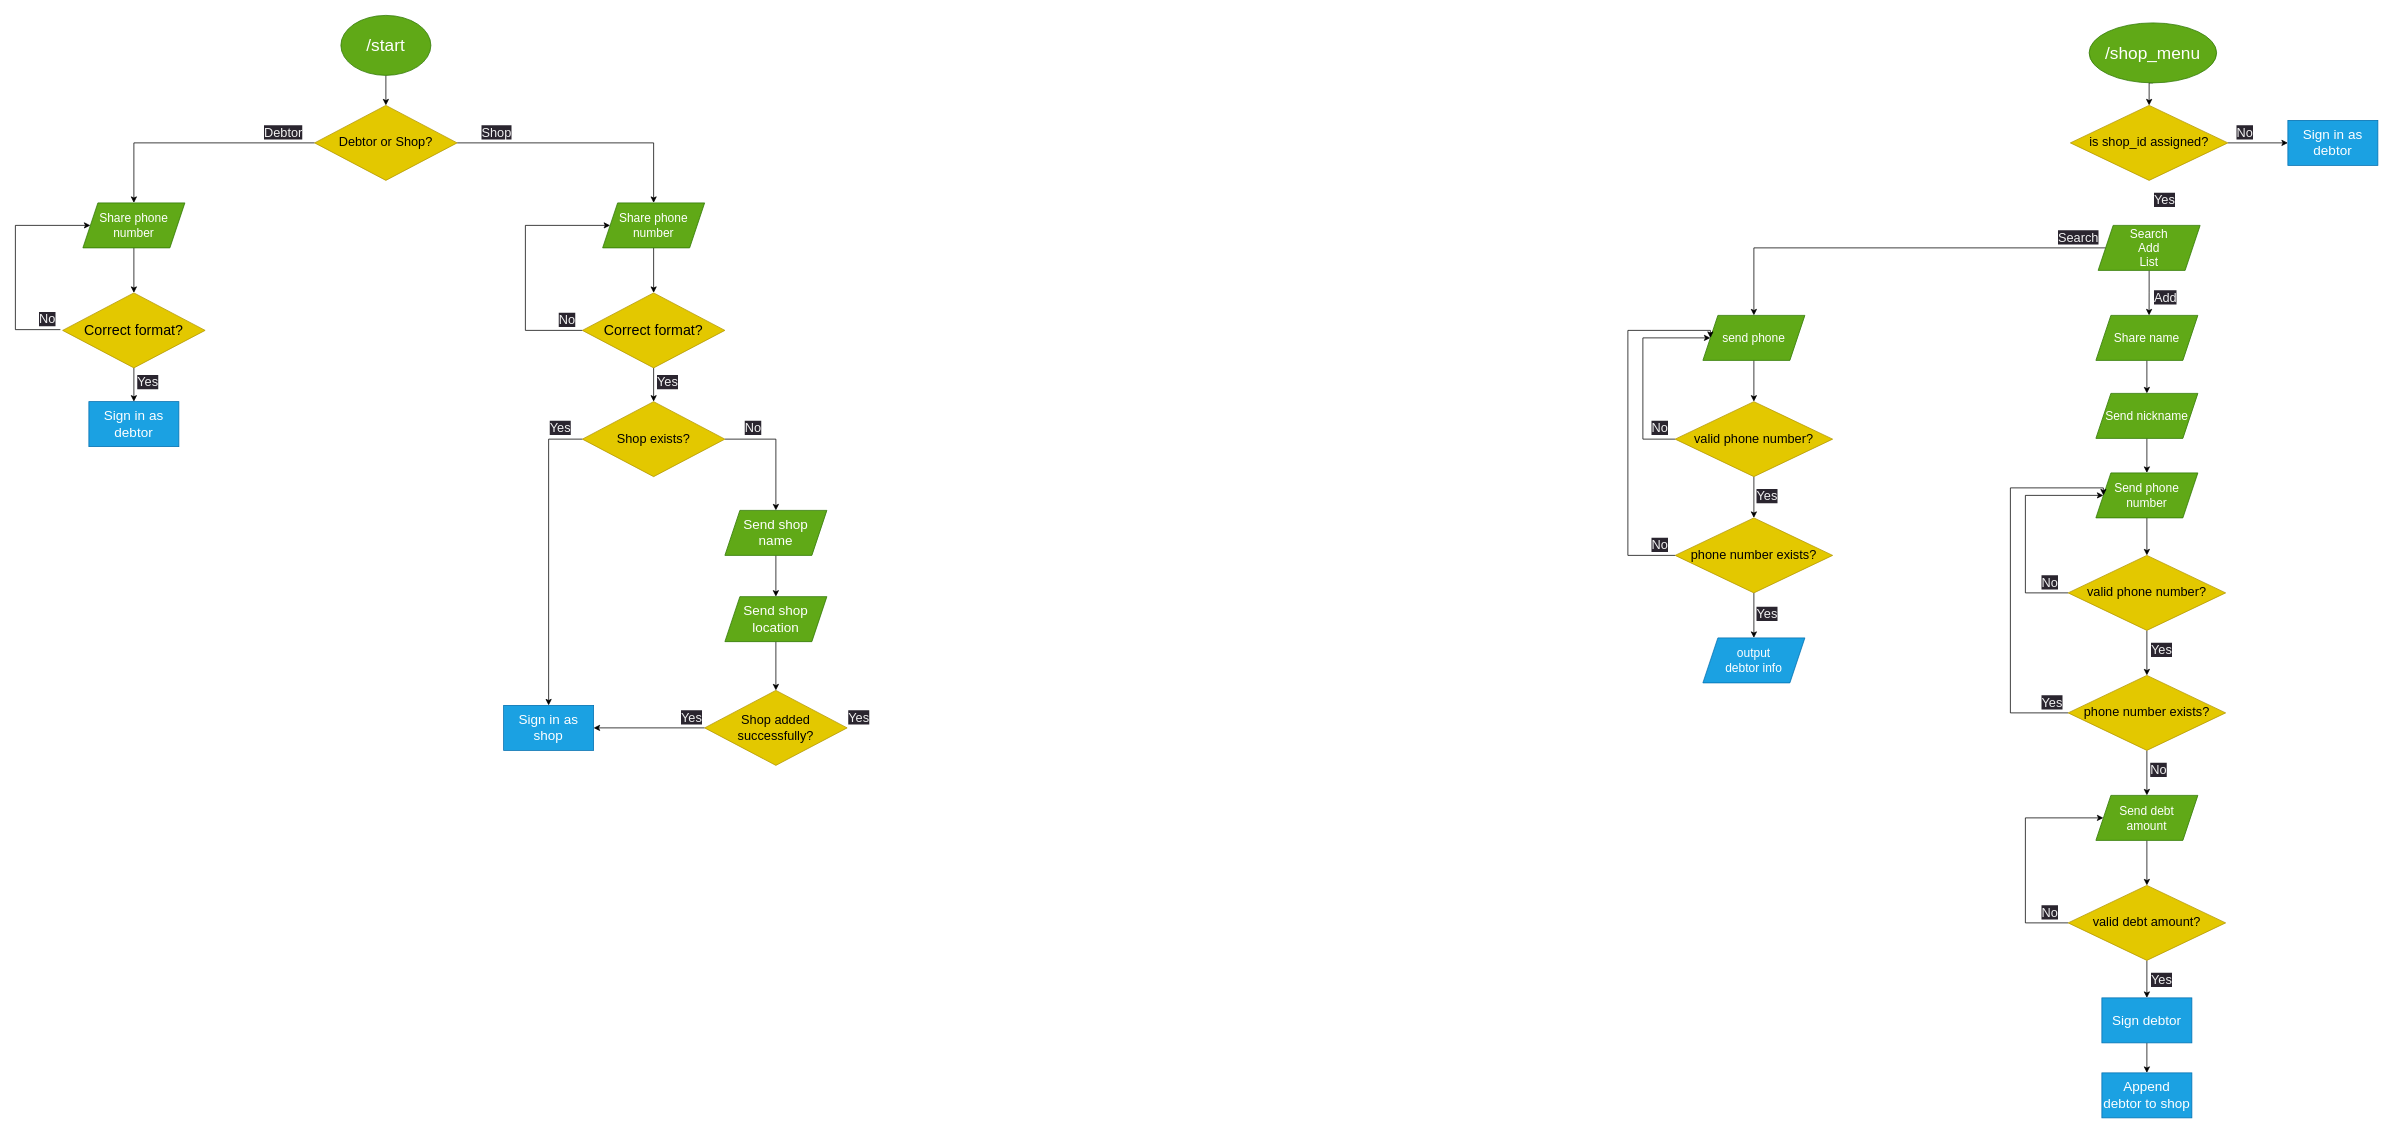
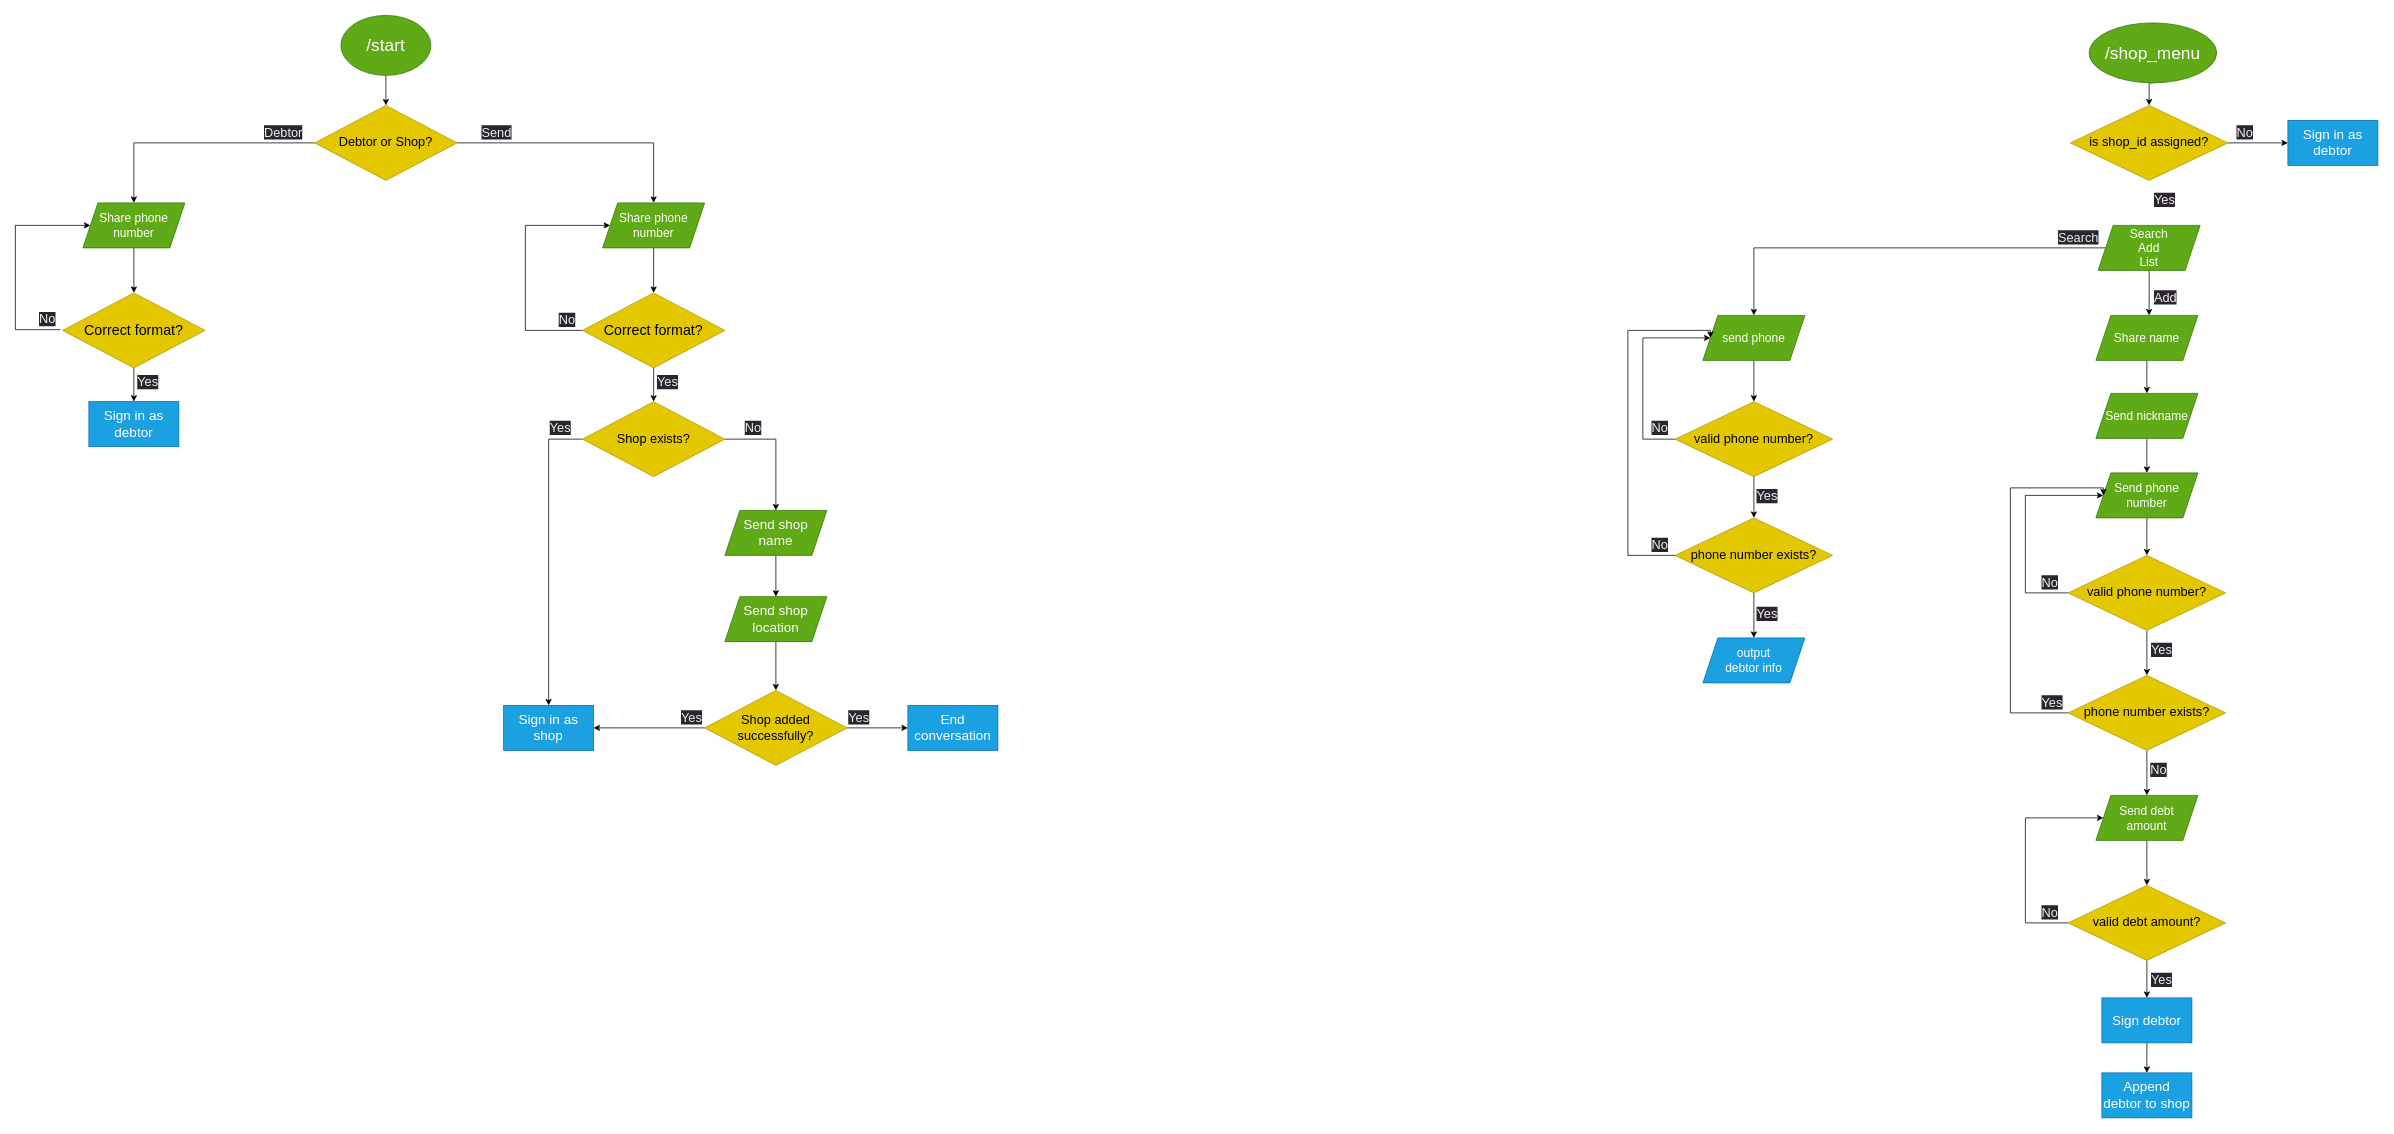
node "Shop": label "Shop" -> "Send"
edge "Shop added successfully?" -> "End conversation": added
node "End conversation": added
